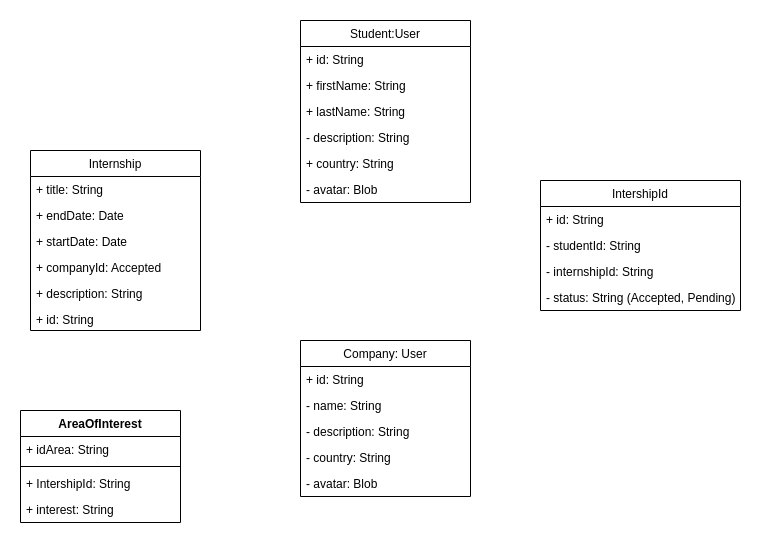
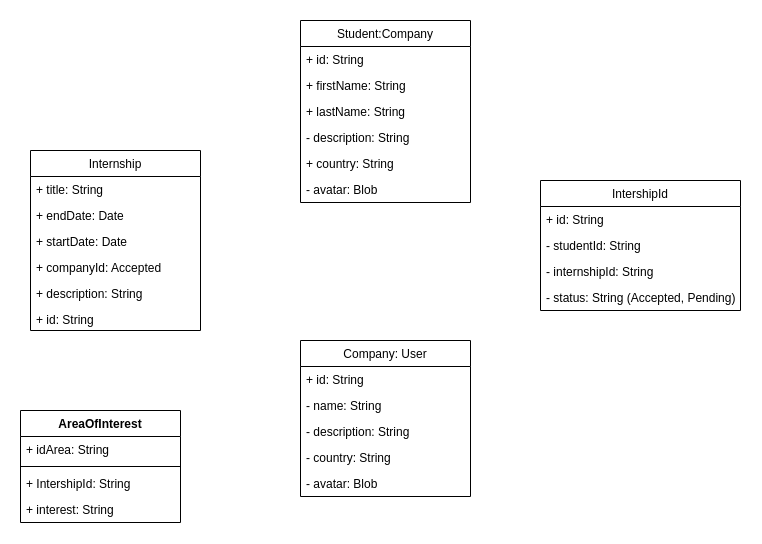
node "Student:User": label "Student:User" -> "Student:Company"
